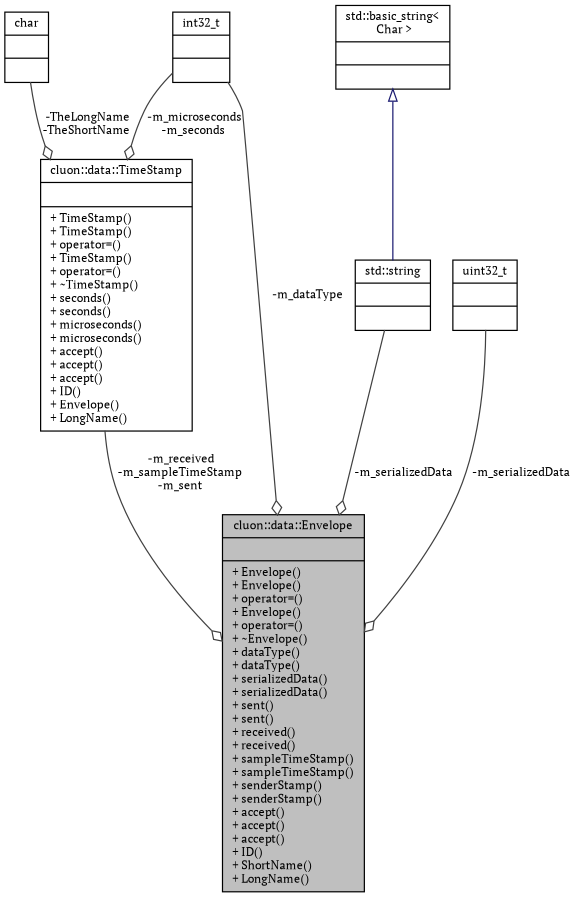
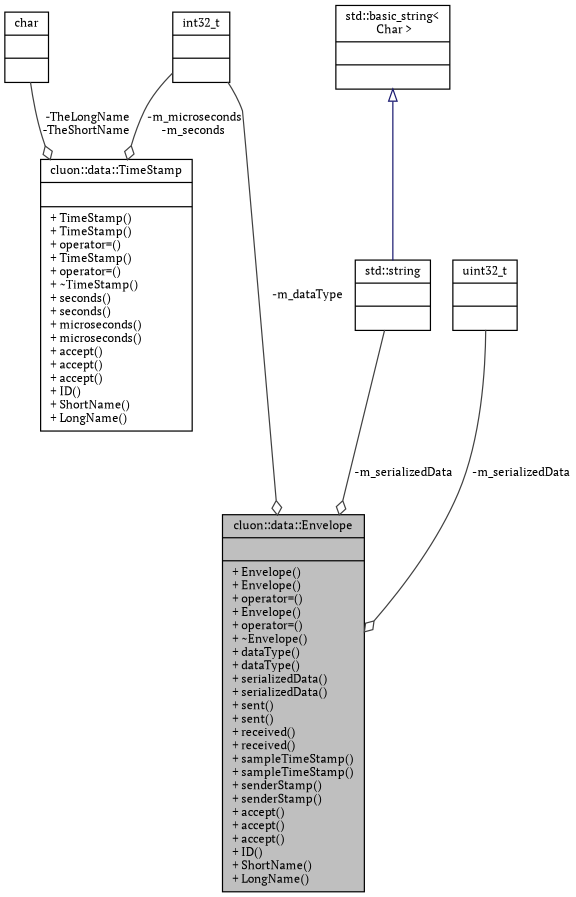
node "cluon::data::TimeStamp": text "+ Envelope()" -> "+ ShortName()"
edge "cluon::data::TimeStamp" -> "cluon::data::Envelope": removed, label "-m_received -m_sampleTimeStamp -m_sent"
